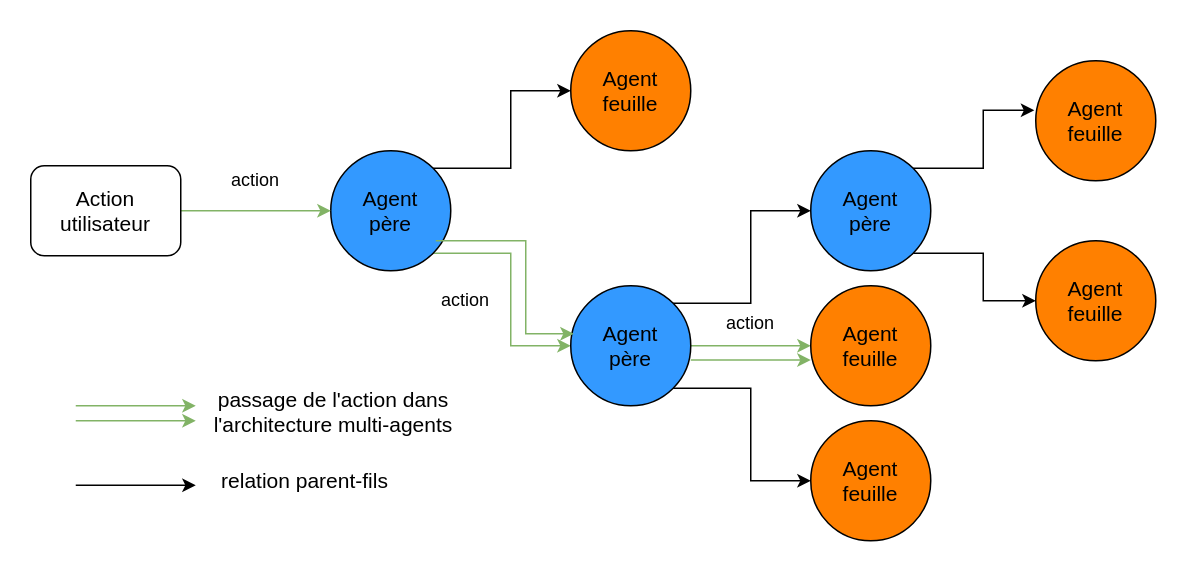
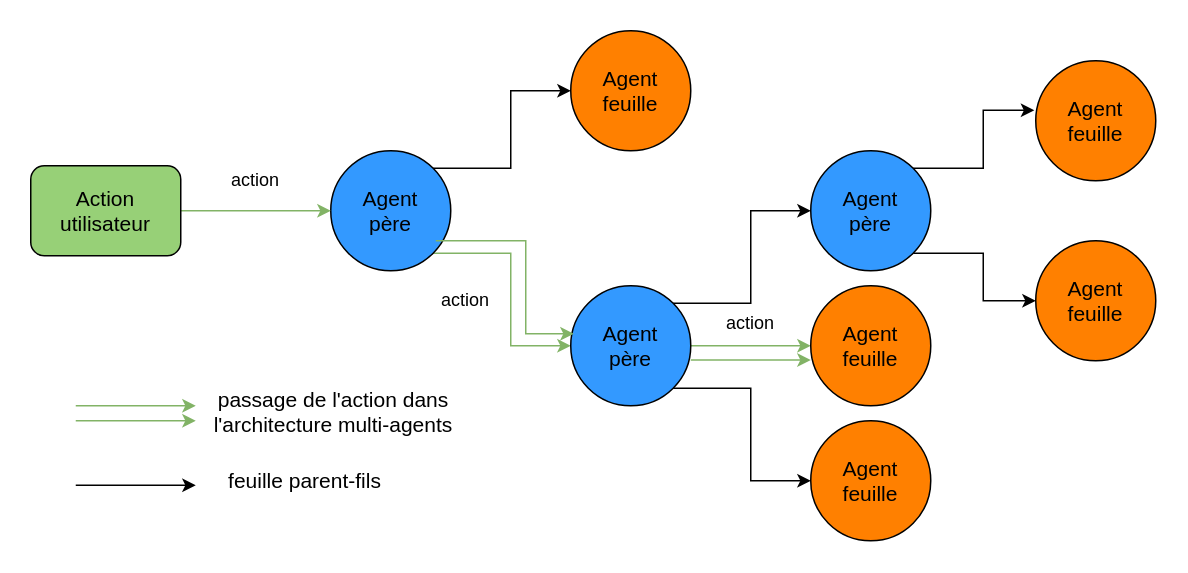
node "Action utilisateur": fillcolor #ffffff -> #97d077
node "relation parent-fils": label "relation parent-fils" -> "feuille parent-fils"
